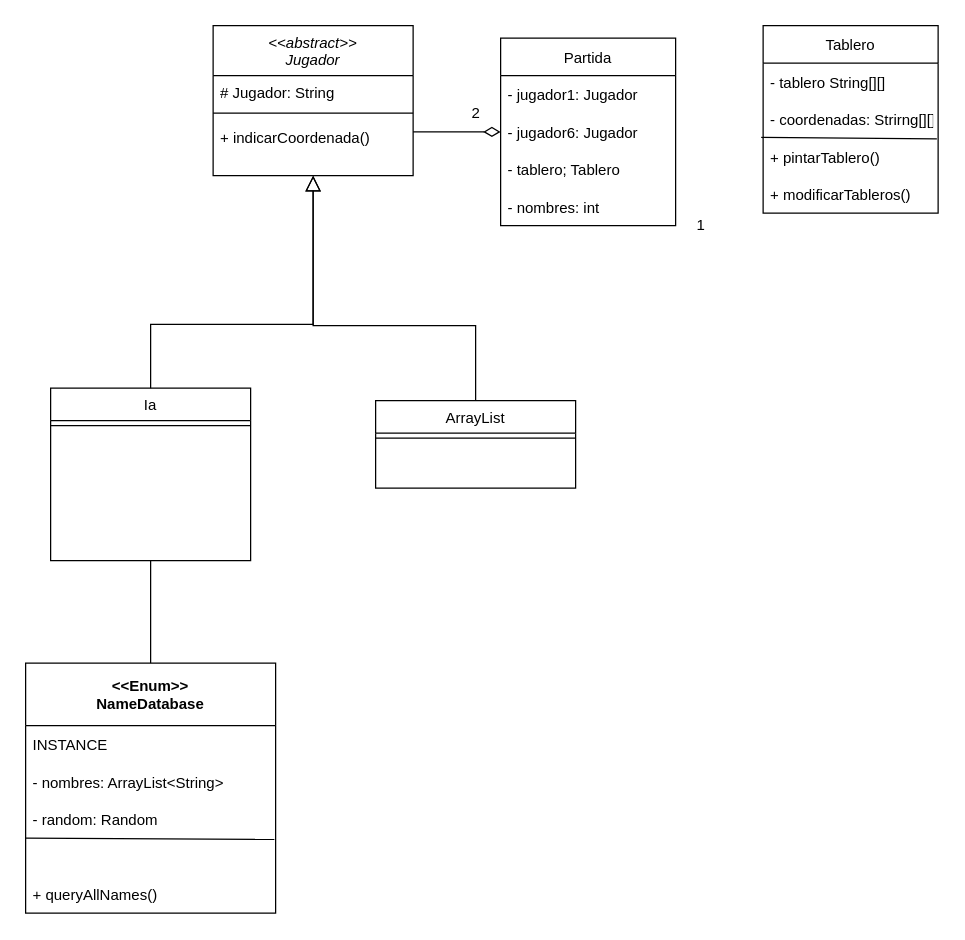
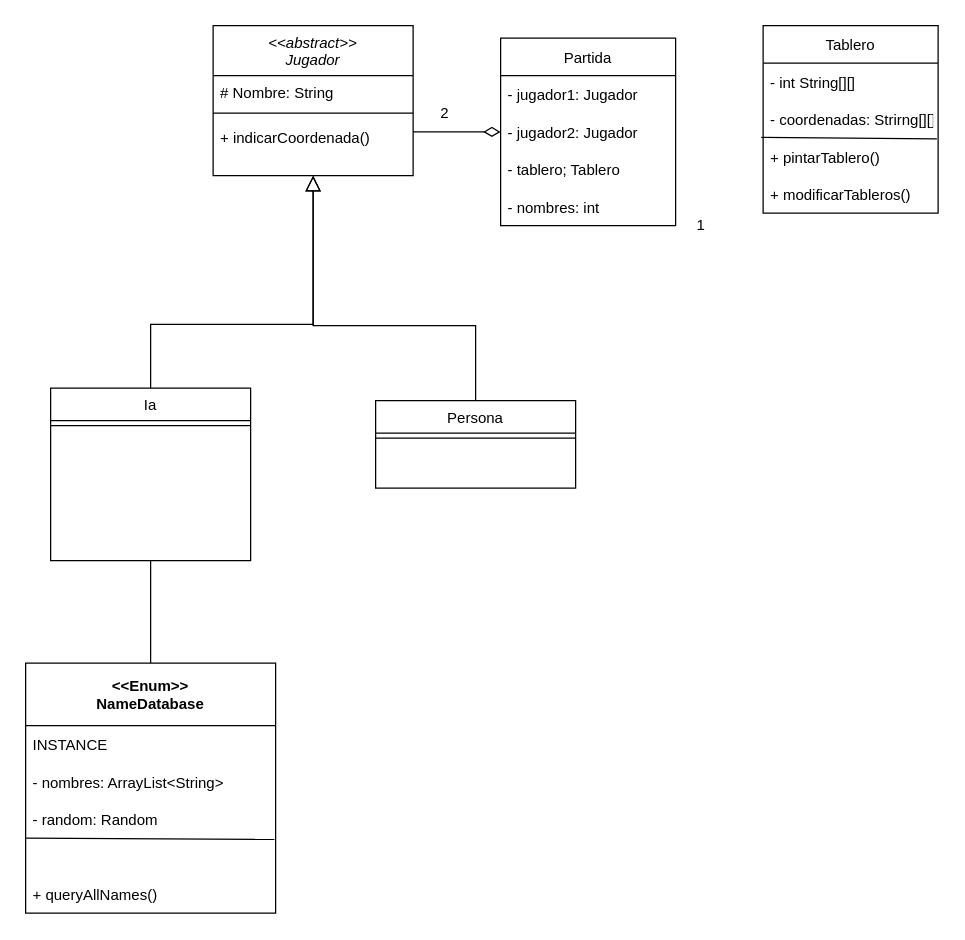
node "- tablero String[][]": label "- tablero String[][]" -> "- int String[][]"
node "# Jugador: String": label "# Jugador: String" -> "# Nombre: String"
node "2": moved (476, 113) -> (444, 113)
node "- jugador6: Jugador": label "- jugador6: Jugador" -> "- jugador2: Jugador"
node "ArrayList": label "ArrayList" -> "Persona"
